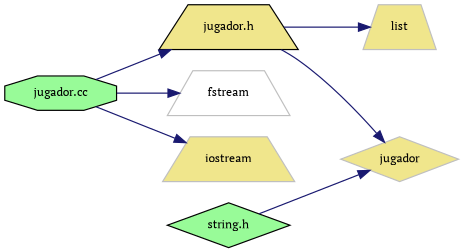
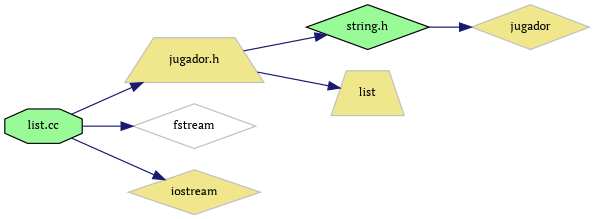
node "jugador.h": color black -> grey75
edge "jugador.h" -> "jugador": now "jugador.h" -> "string.h"
node "jugador.cc": label "jugador.cc" -> "list.cc"
node "fstream": shape trapezium -> diamond
node "iostream": shape trapezium -> diamond
